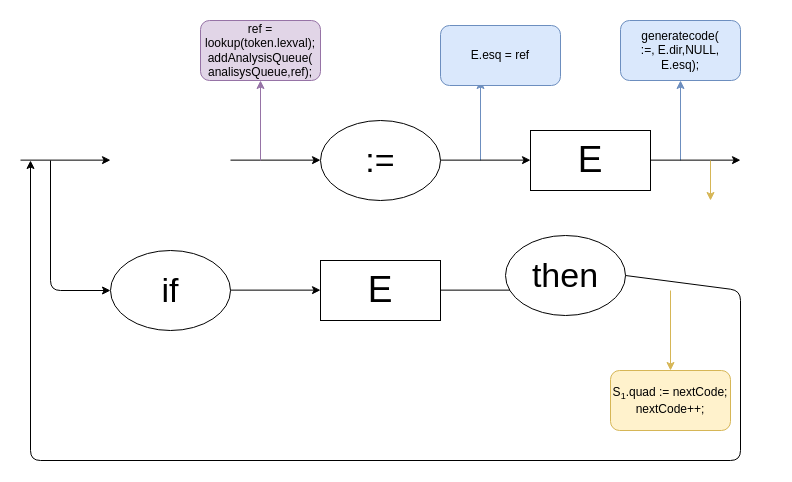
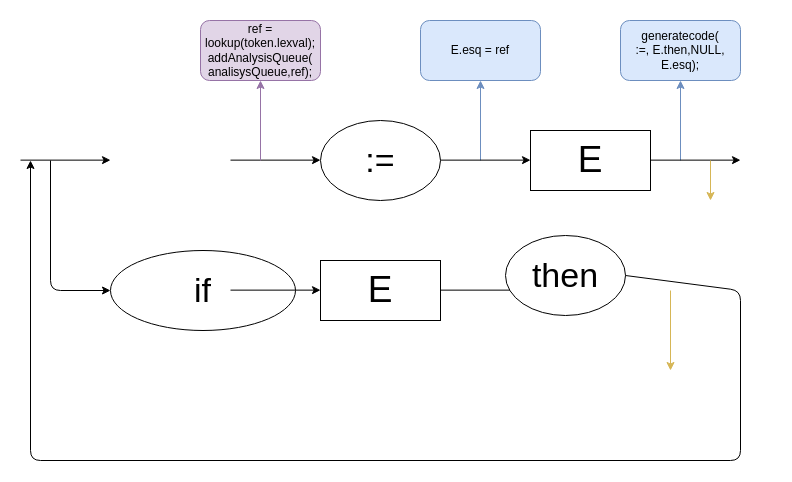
node "generatecode( :=, E.dir,NULL, E.esq);": label "generatecode( :=, E.dir,NULL, E.esq);" -> "generatecode( :=, E.then,NULL, E.esq);"
node "E.esq = ref": moved (501, 56) -> (481, 51)
node "if": size 120x80 -> 185x80
node "S1.quad := nextCode; nextCode++;": removed
